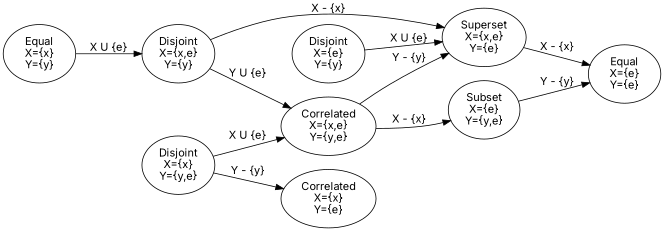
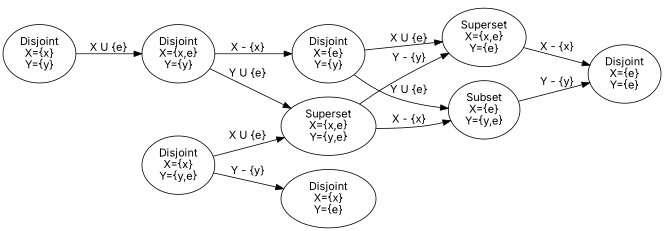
edge "Disjoint X={x,e} Y={y}" -> "Superset X={x,e} Y={e}": now "Disjoint X={x,e} Y={y}" -> "Disjoint X={e} Y={y}"
node "Equal X={x} Y={y}": label "Equal X={x} Y={y}" -> "Disjoint X={x} Y={y}"
node "Equal X={e} Y={e}": label "Equal X={e} Y={e}" -> "Disjoint X={e} Y={e}"
edge "Disjoint X={e} Y={y}" -> "Subset X={e} Y={y,e}": added, label "Y U {e}"
node "Correlated X={x,e} Y={y,e}": label "Correlated X={x,e} Y={y,e}" -> "Superset X={x,e} Y={y,e}"
node "Correlated X={x} Y={e}": label "Correlated X={x} Y={e}" -> "Disjoint X={x} Y={e}"
